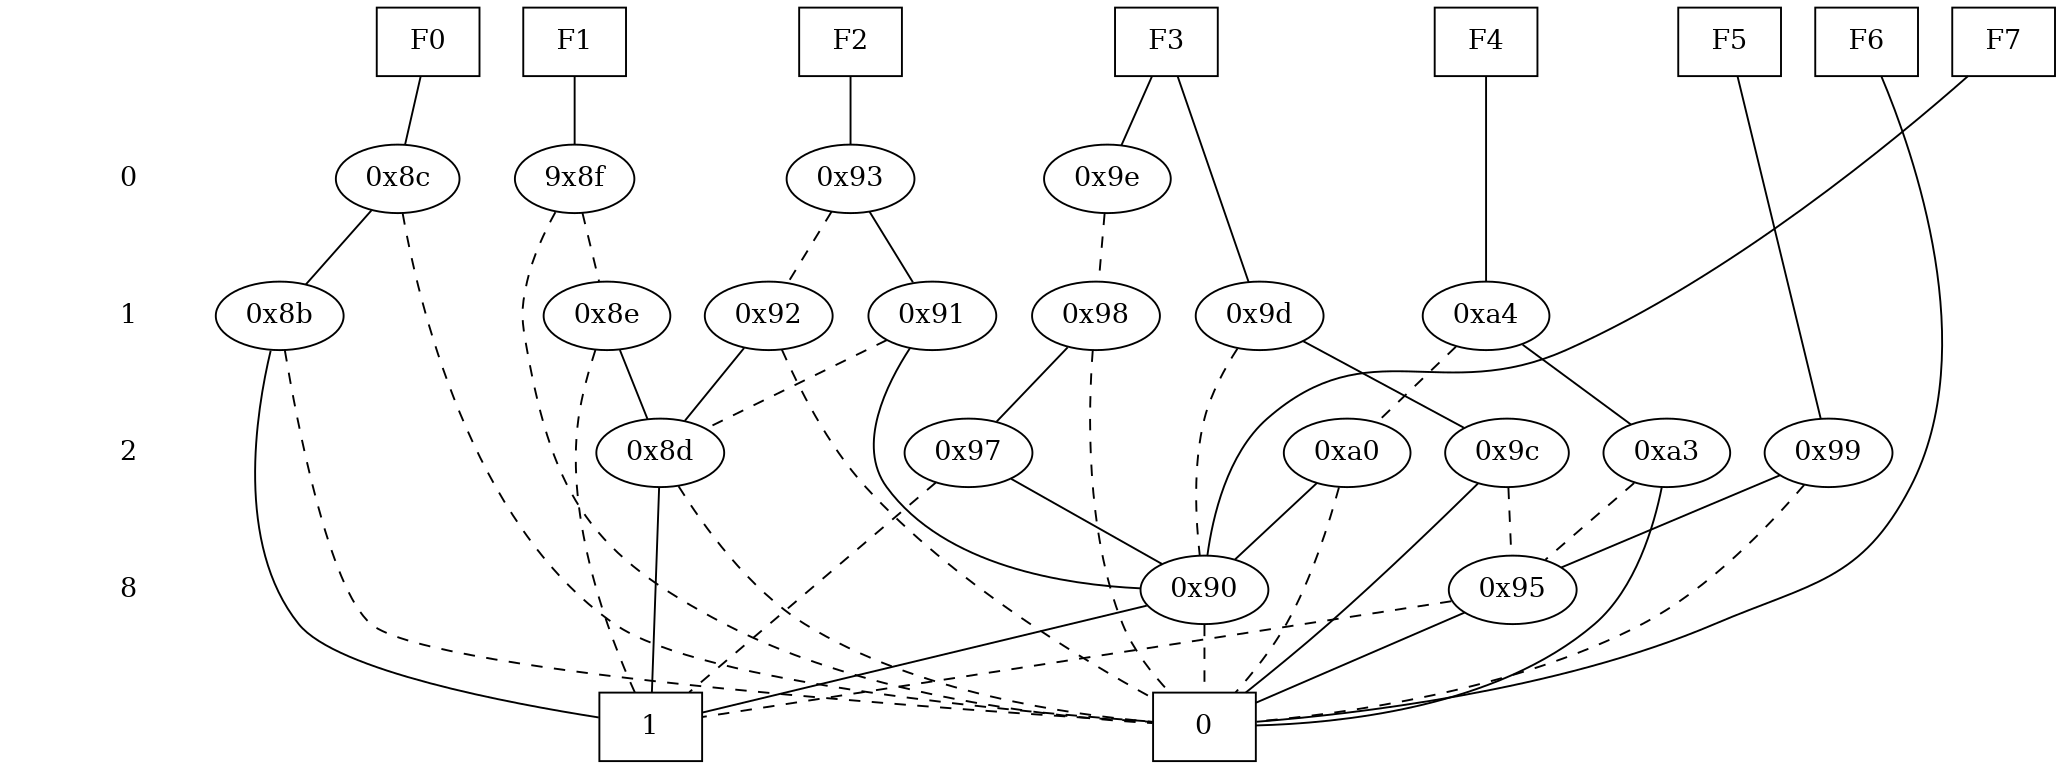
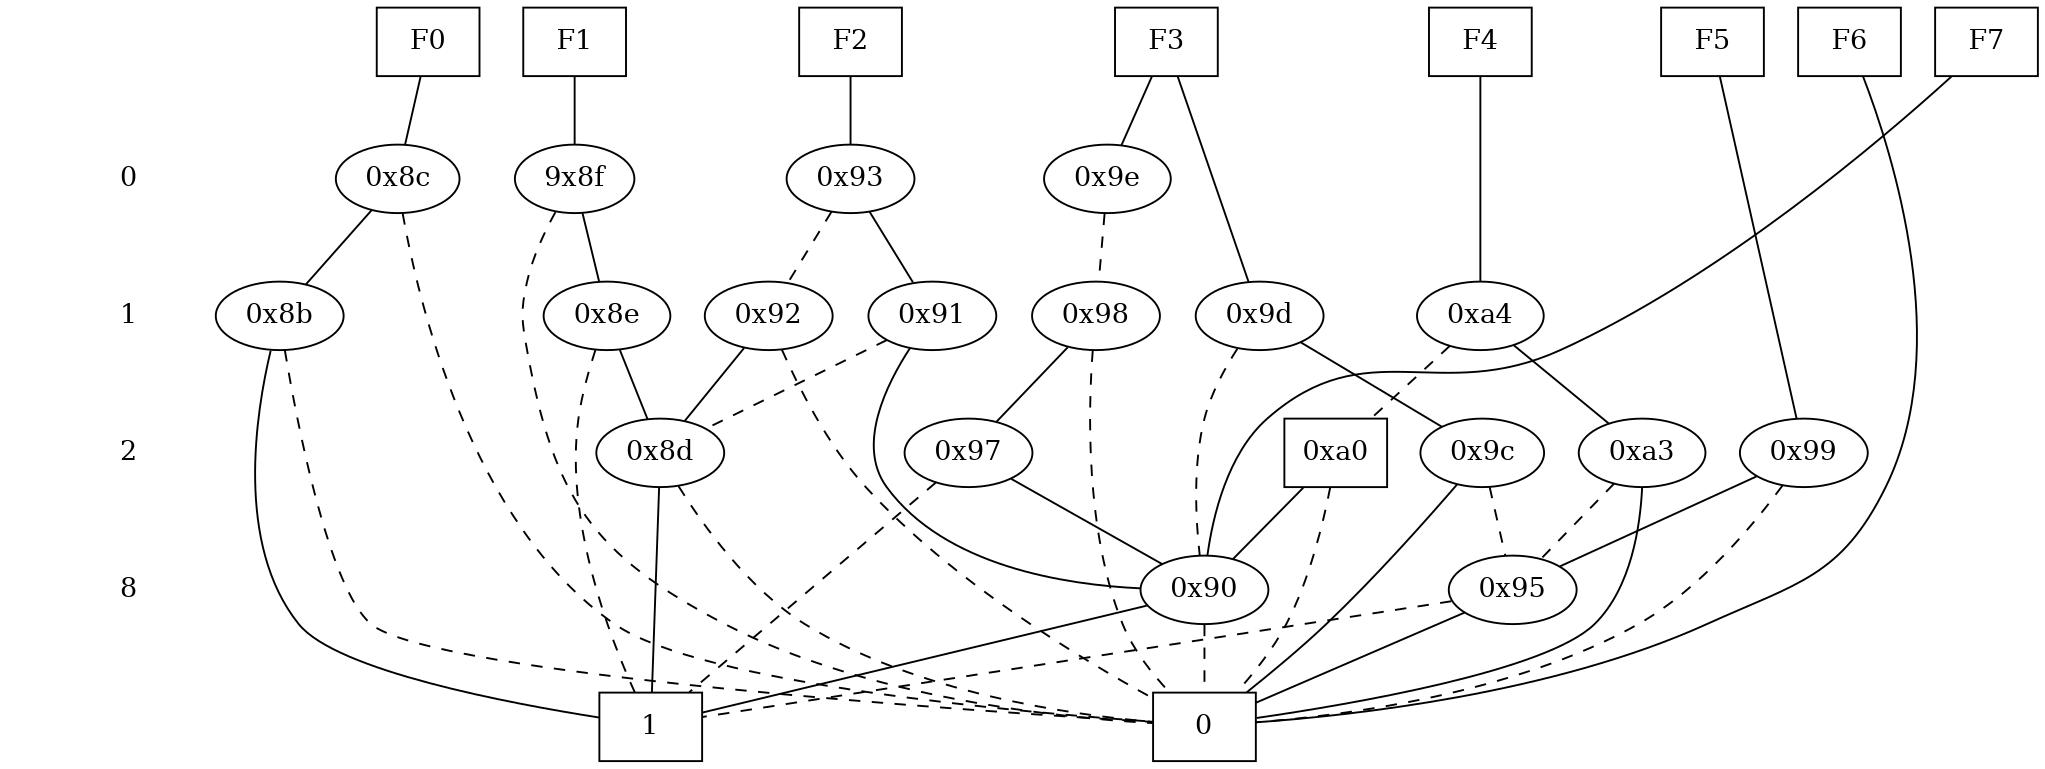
edge "9x8f" -- "0x8e": style dashed -> solid
node "0xa0": shape ellipse -> box
